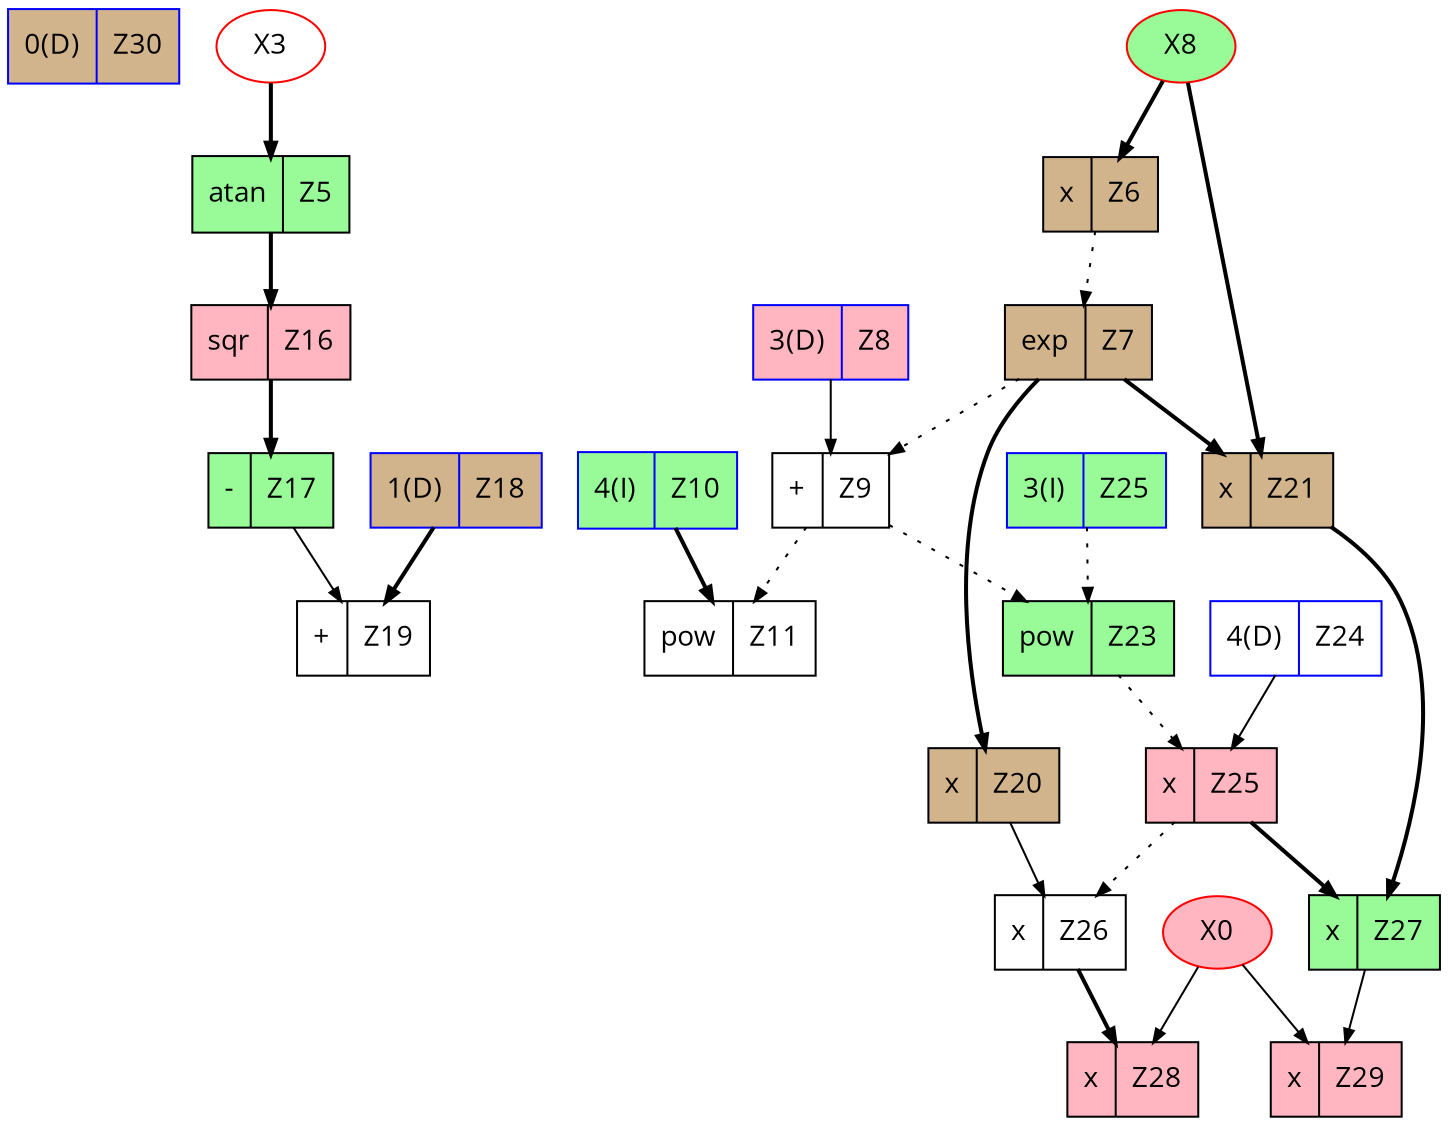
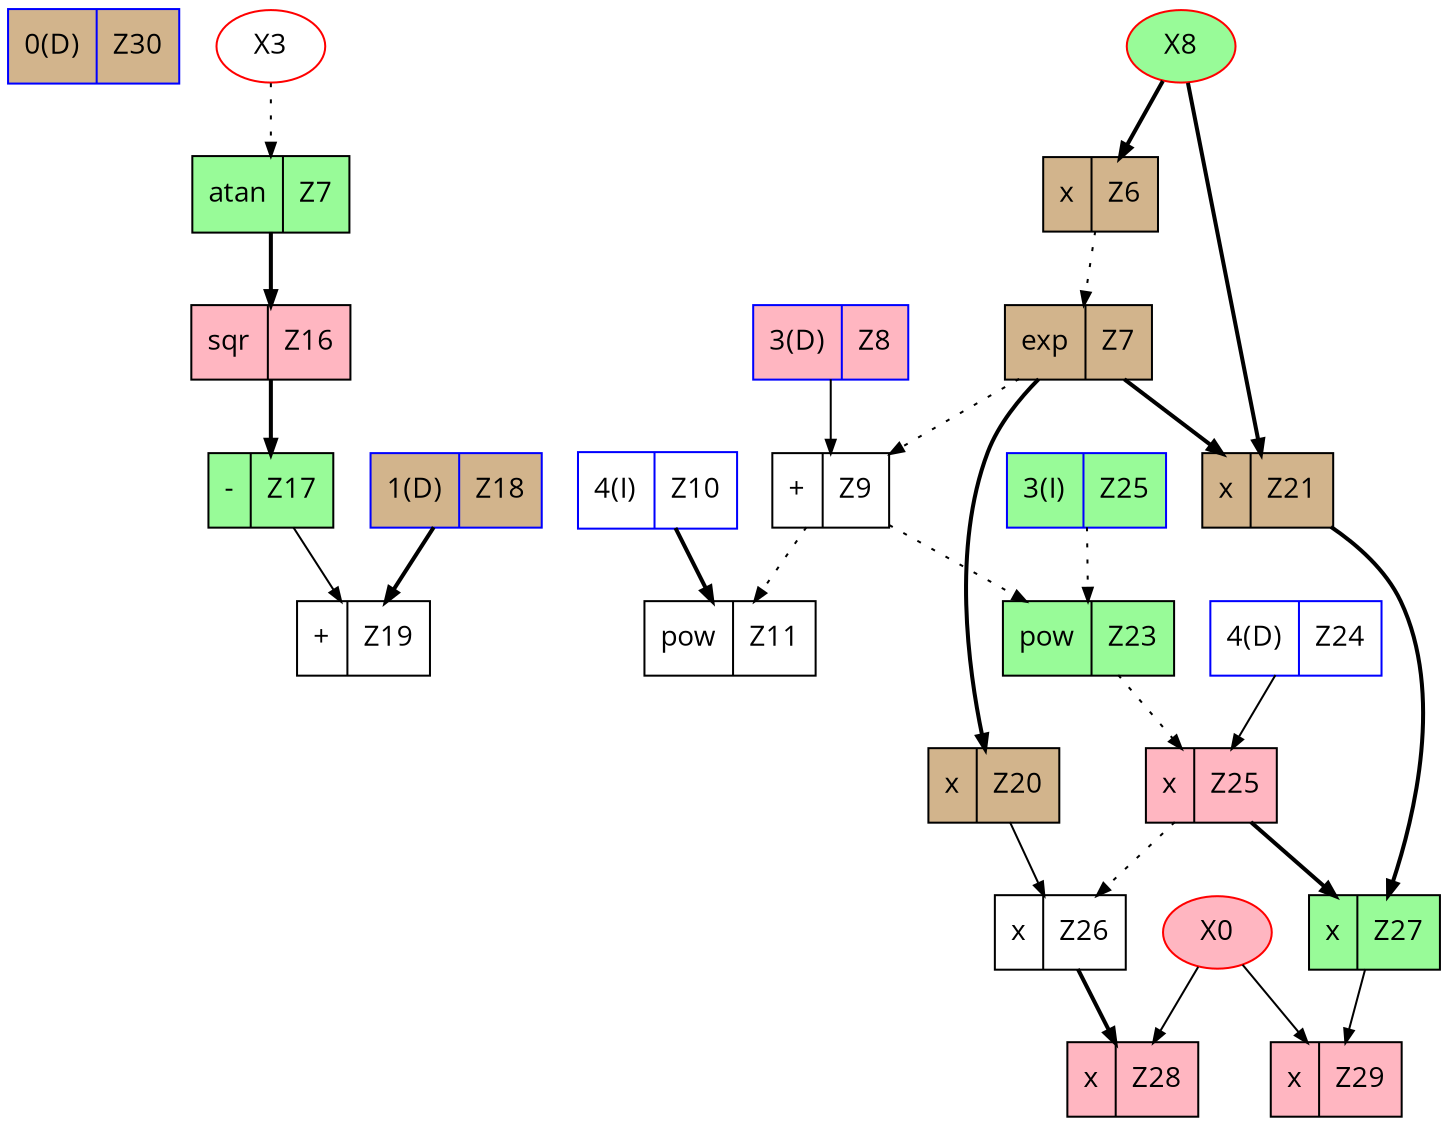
edge "X3" -> "atan": style bold -> dotted
node "atan": text "Z5" -> "Z7"
node "4(I)": fillcolor palegreen -> white
